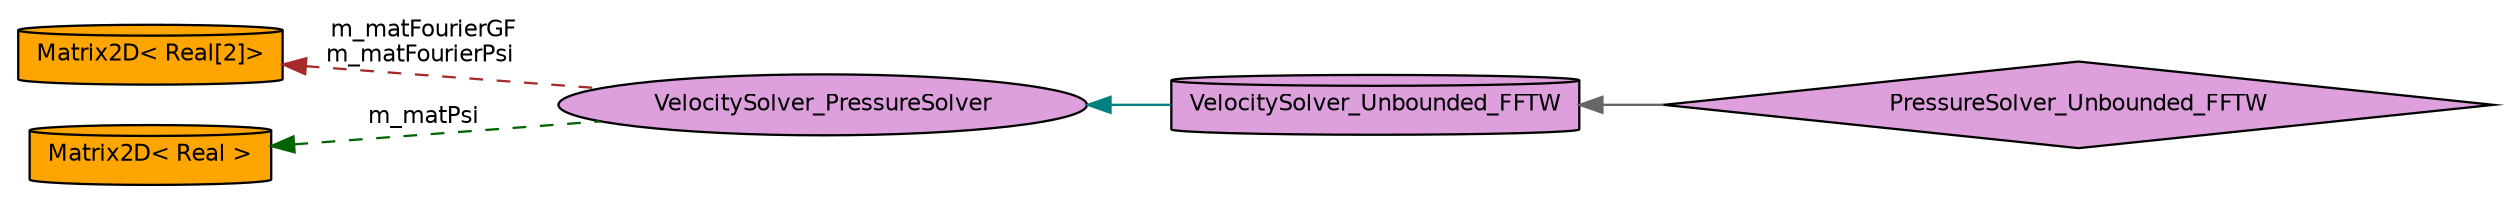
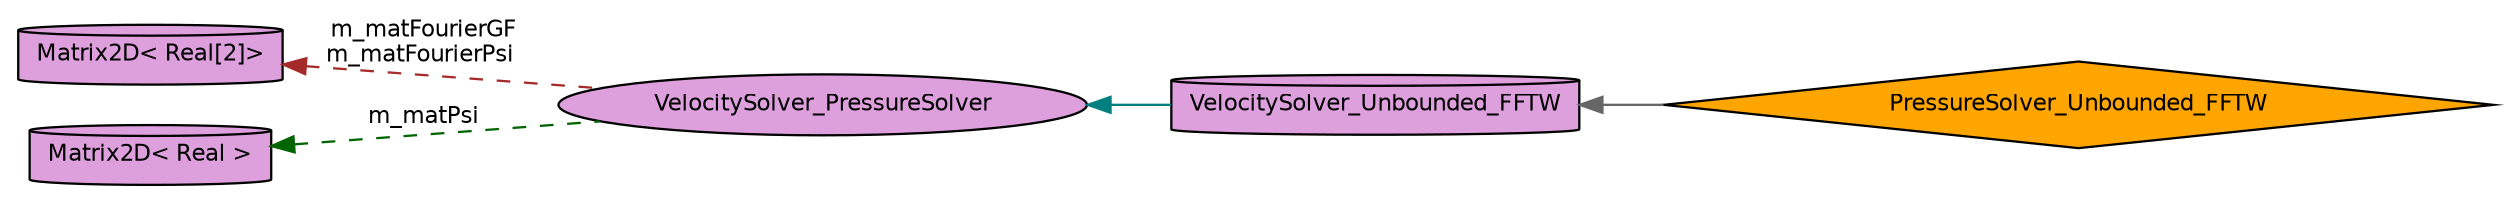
node "Matrix2D< Real[2]>": fillcolor orange -> plum
node "PressureSolver_Unbounded_FFTW": fillcolor plum -> orange
node "Matrix2D< Real >": fillcolor orange -> plum
